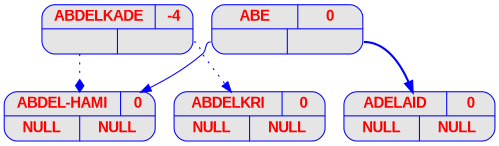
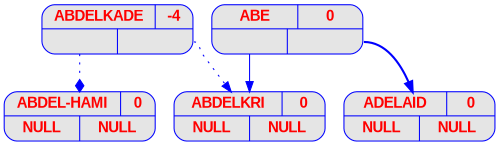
edge "ABE" -> "ABDEL-HAMI": now "ABE" -> "ABDELKRI"
